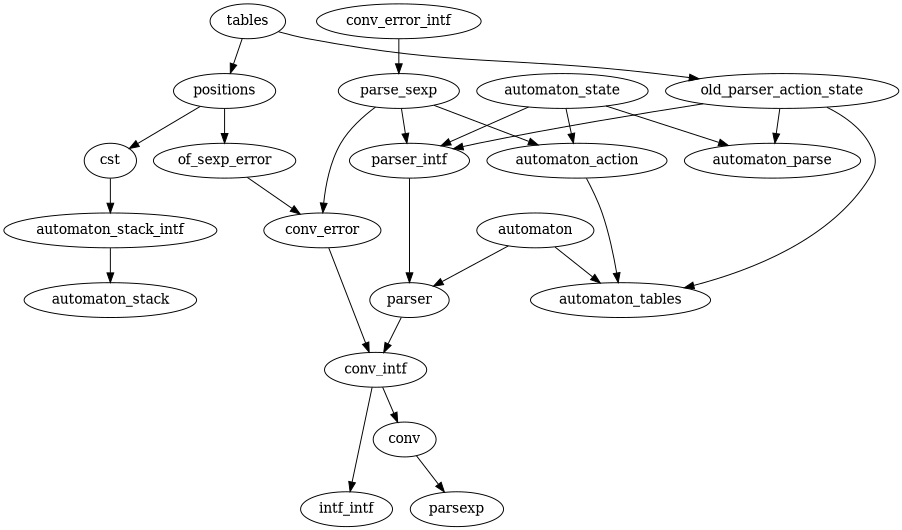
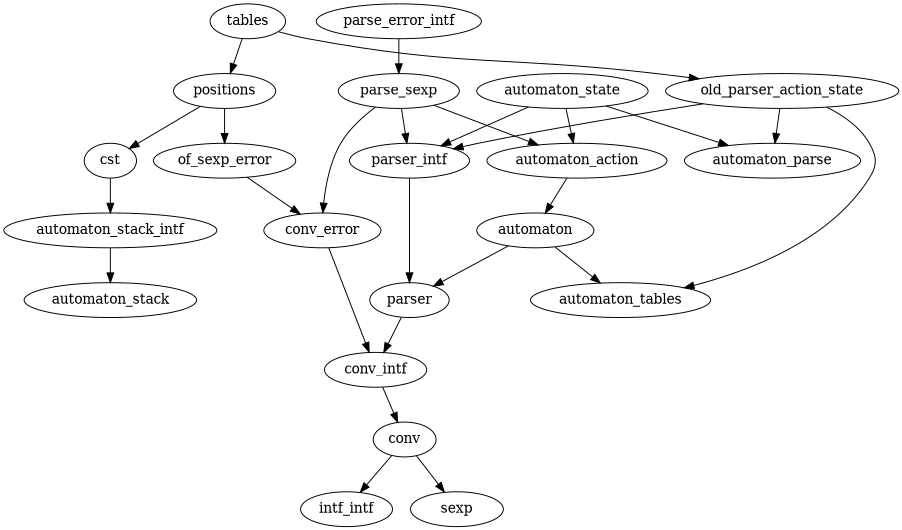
node "conv_error_intf": label "conv_error_intf" -> "parse_error_intf"
edge "automaton_action" -> "automaton_tables": now "automaton_action" -> "automaton"
edge "conv_intf" -> "intf_intf": now "conv" -> "intf_intf"
node "parsexp": label "parsexp" -> "sexp"
